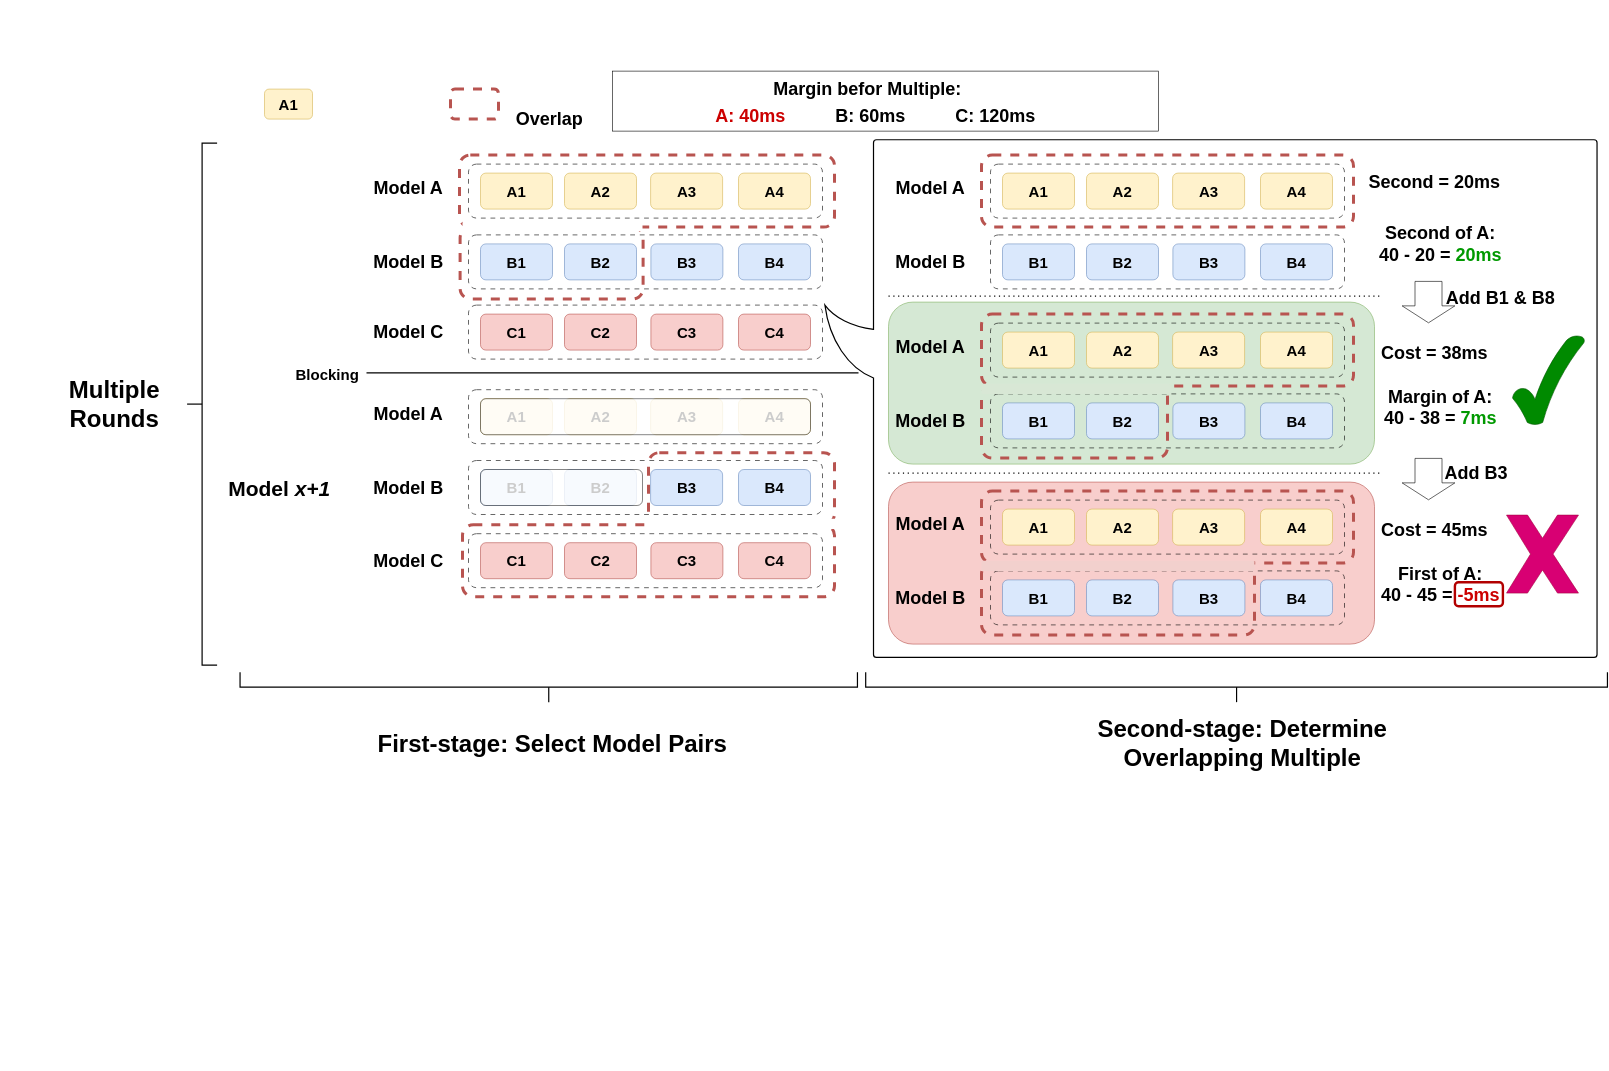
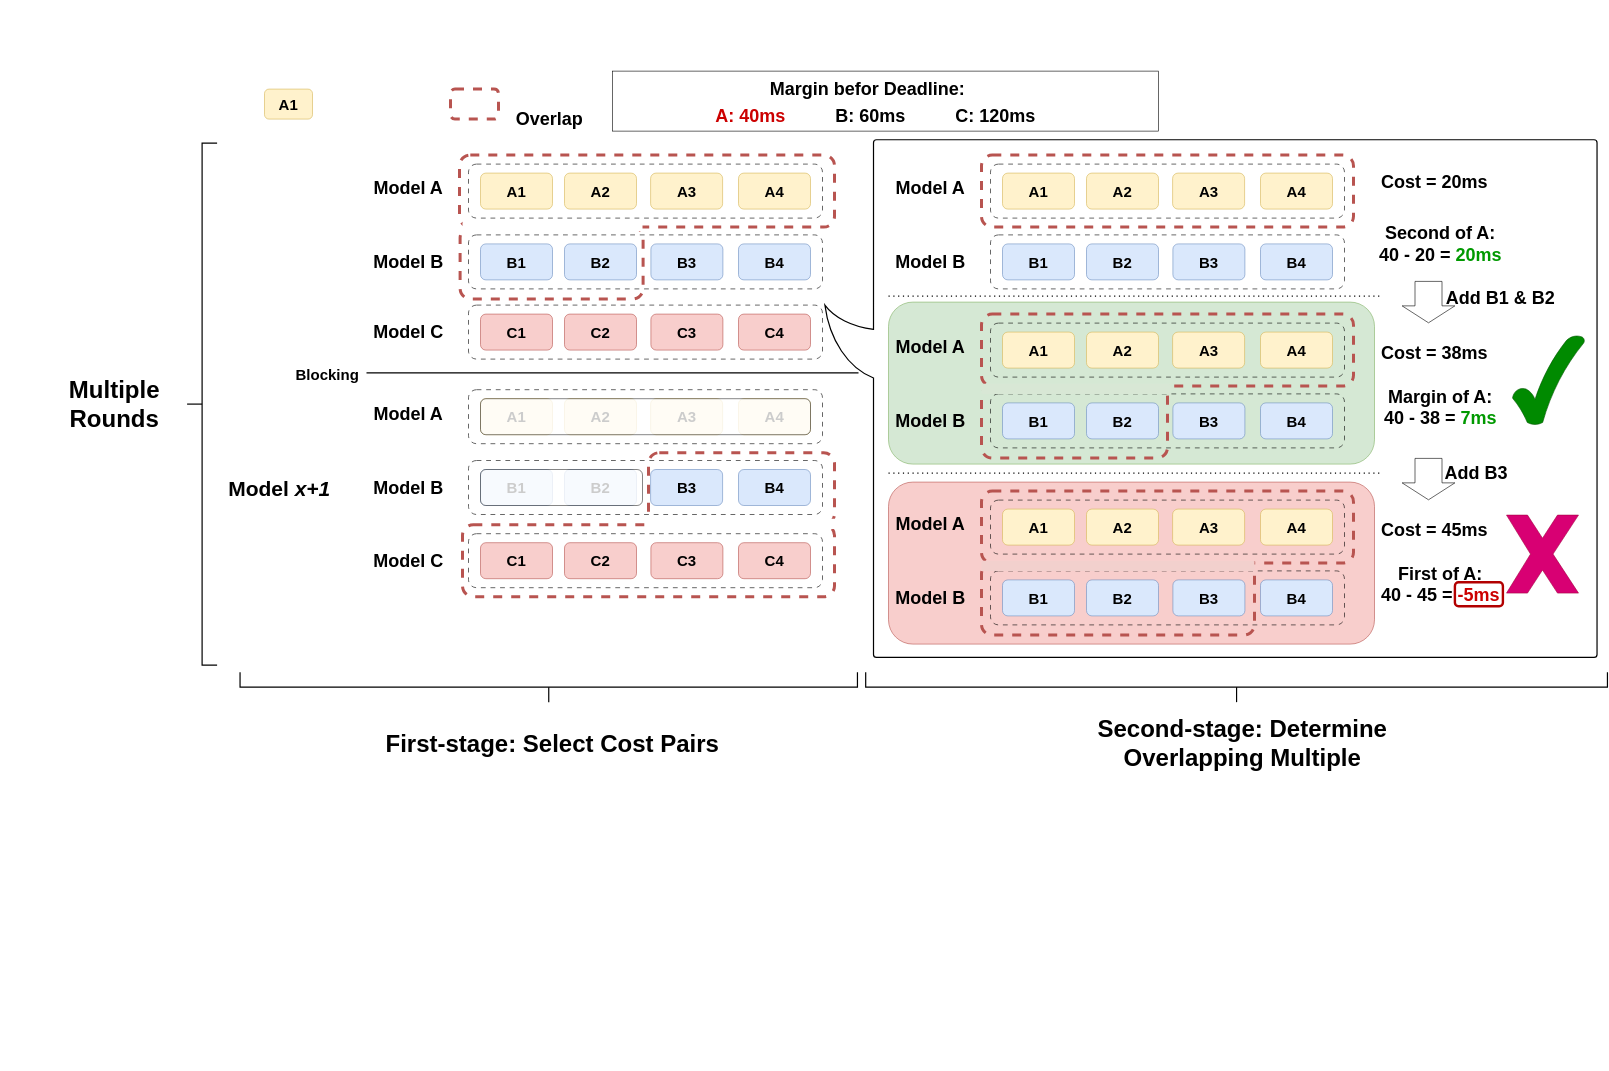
node "Margin befor Multiple:": label "Margin befor Multiple:" -> "Margin befor Deadline:"
node "Second = 20ms": label "Second = 20ms" -> "Cost = 20ms"
node "Add B1 & B8": label "Add B1 & B8" -> "Add B1 & B2"
node "First-stage: Select Model Pairs": label "First-stage: Select Model Pairs" -> "First-stage: Select Cost Pairs"
